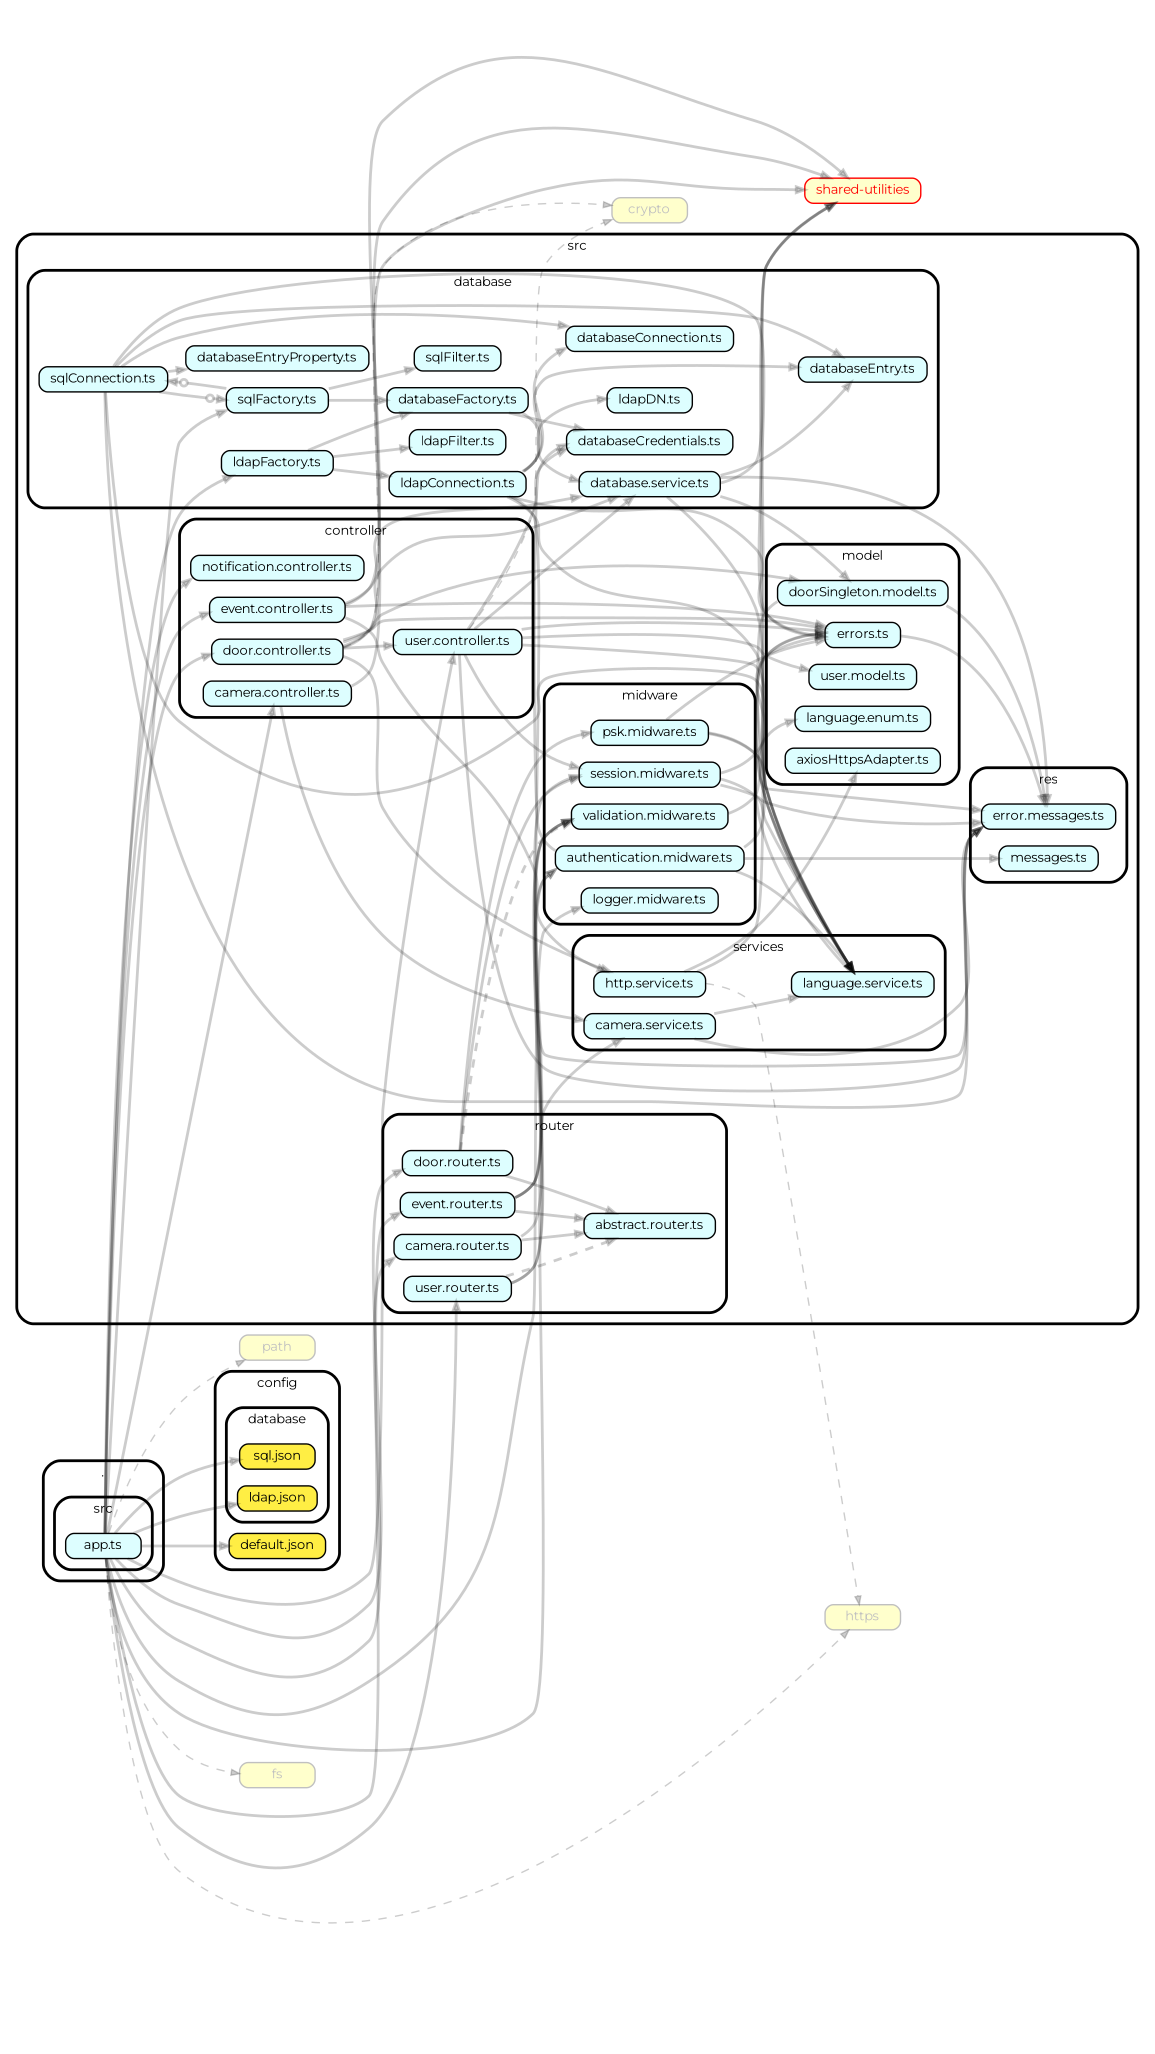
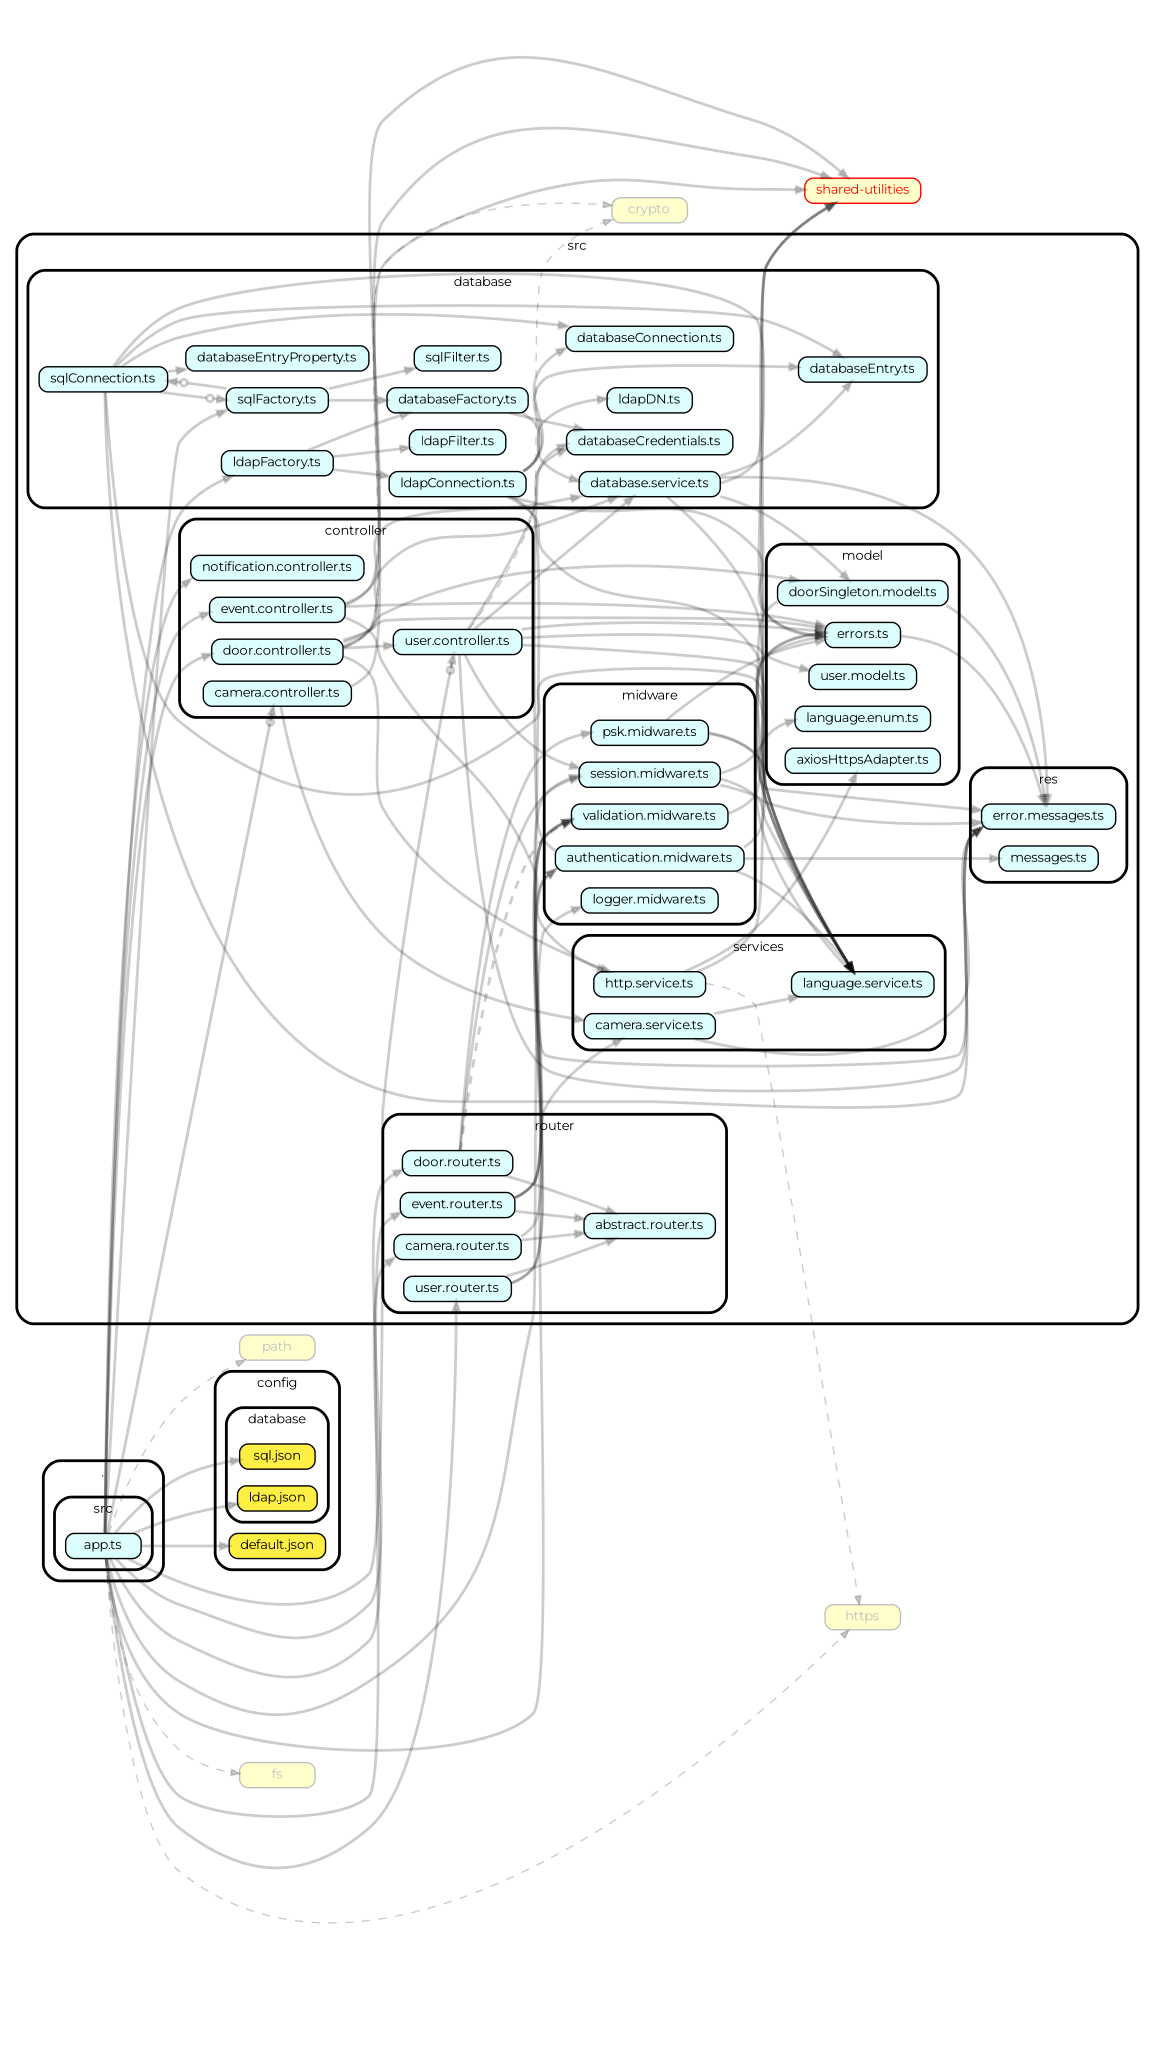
edge "app.ts" -> "user.controller.ts": arrowhead normal -> normalnoneodot
edge "app.ts" -> "camera.controller.ts": arrowhead normal -> normalnoneodot
edge "user.router.ts" -> "abstract.router.ts": style dashed -> solid
